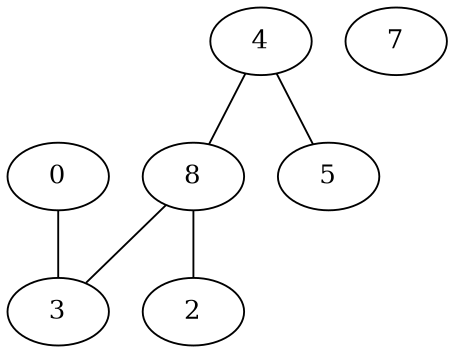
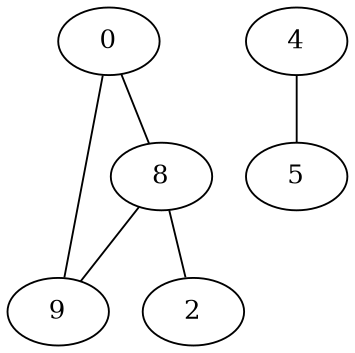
node "7": removed
edge "4" -- "8": now "0" -- "8"
node "3": label "3" -> "9"
